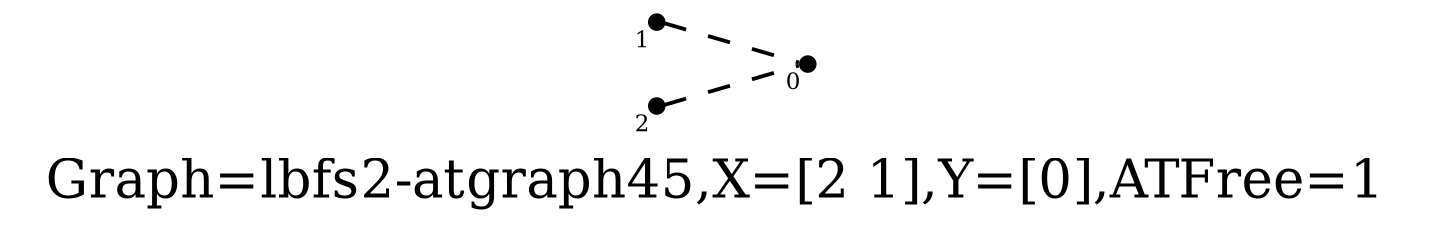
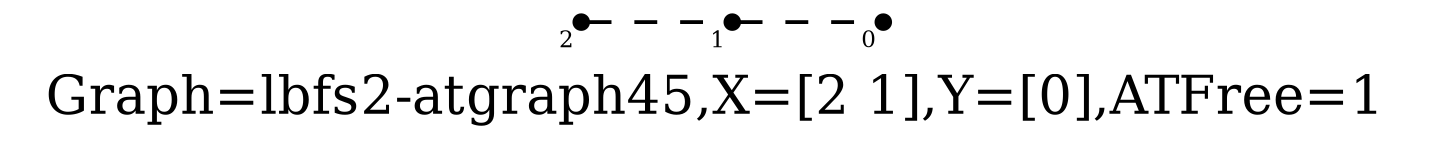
edge "0" -- "2": now "1" -- "2"
